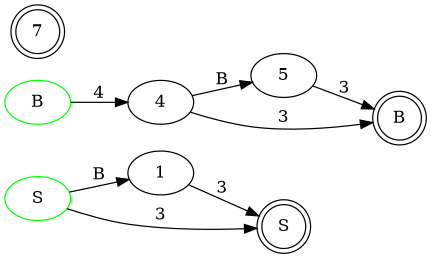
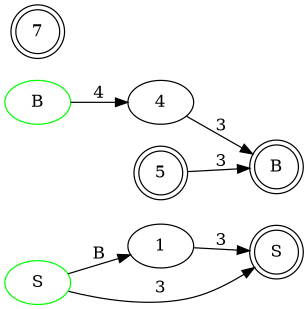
node "5": shape ellipse -> doublecircle
edge "4" -> "5": removed, label "B"
